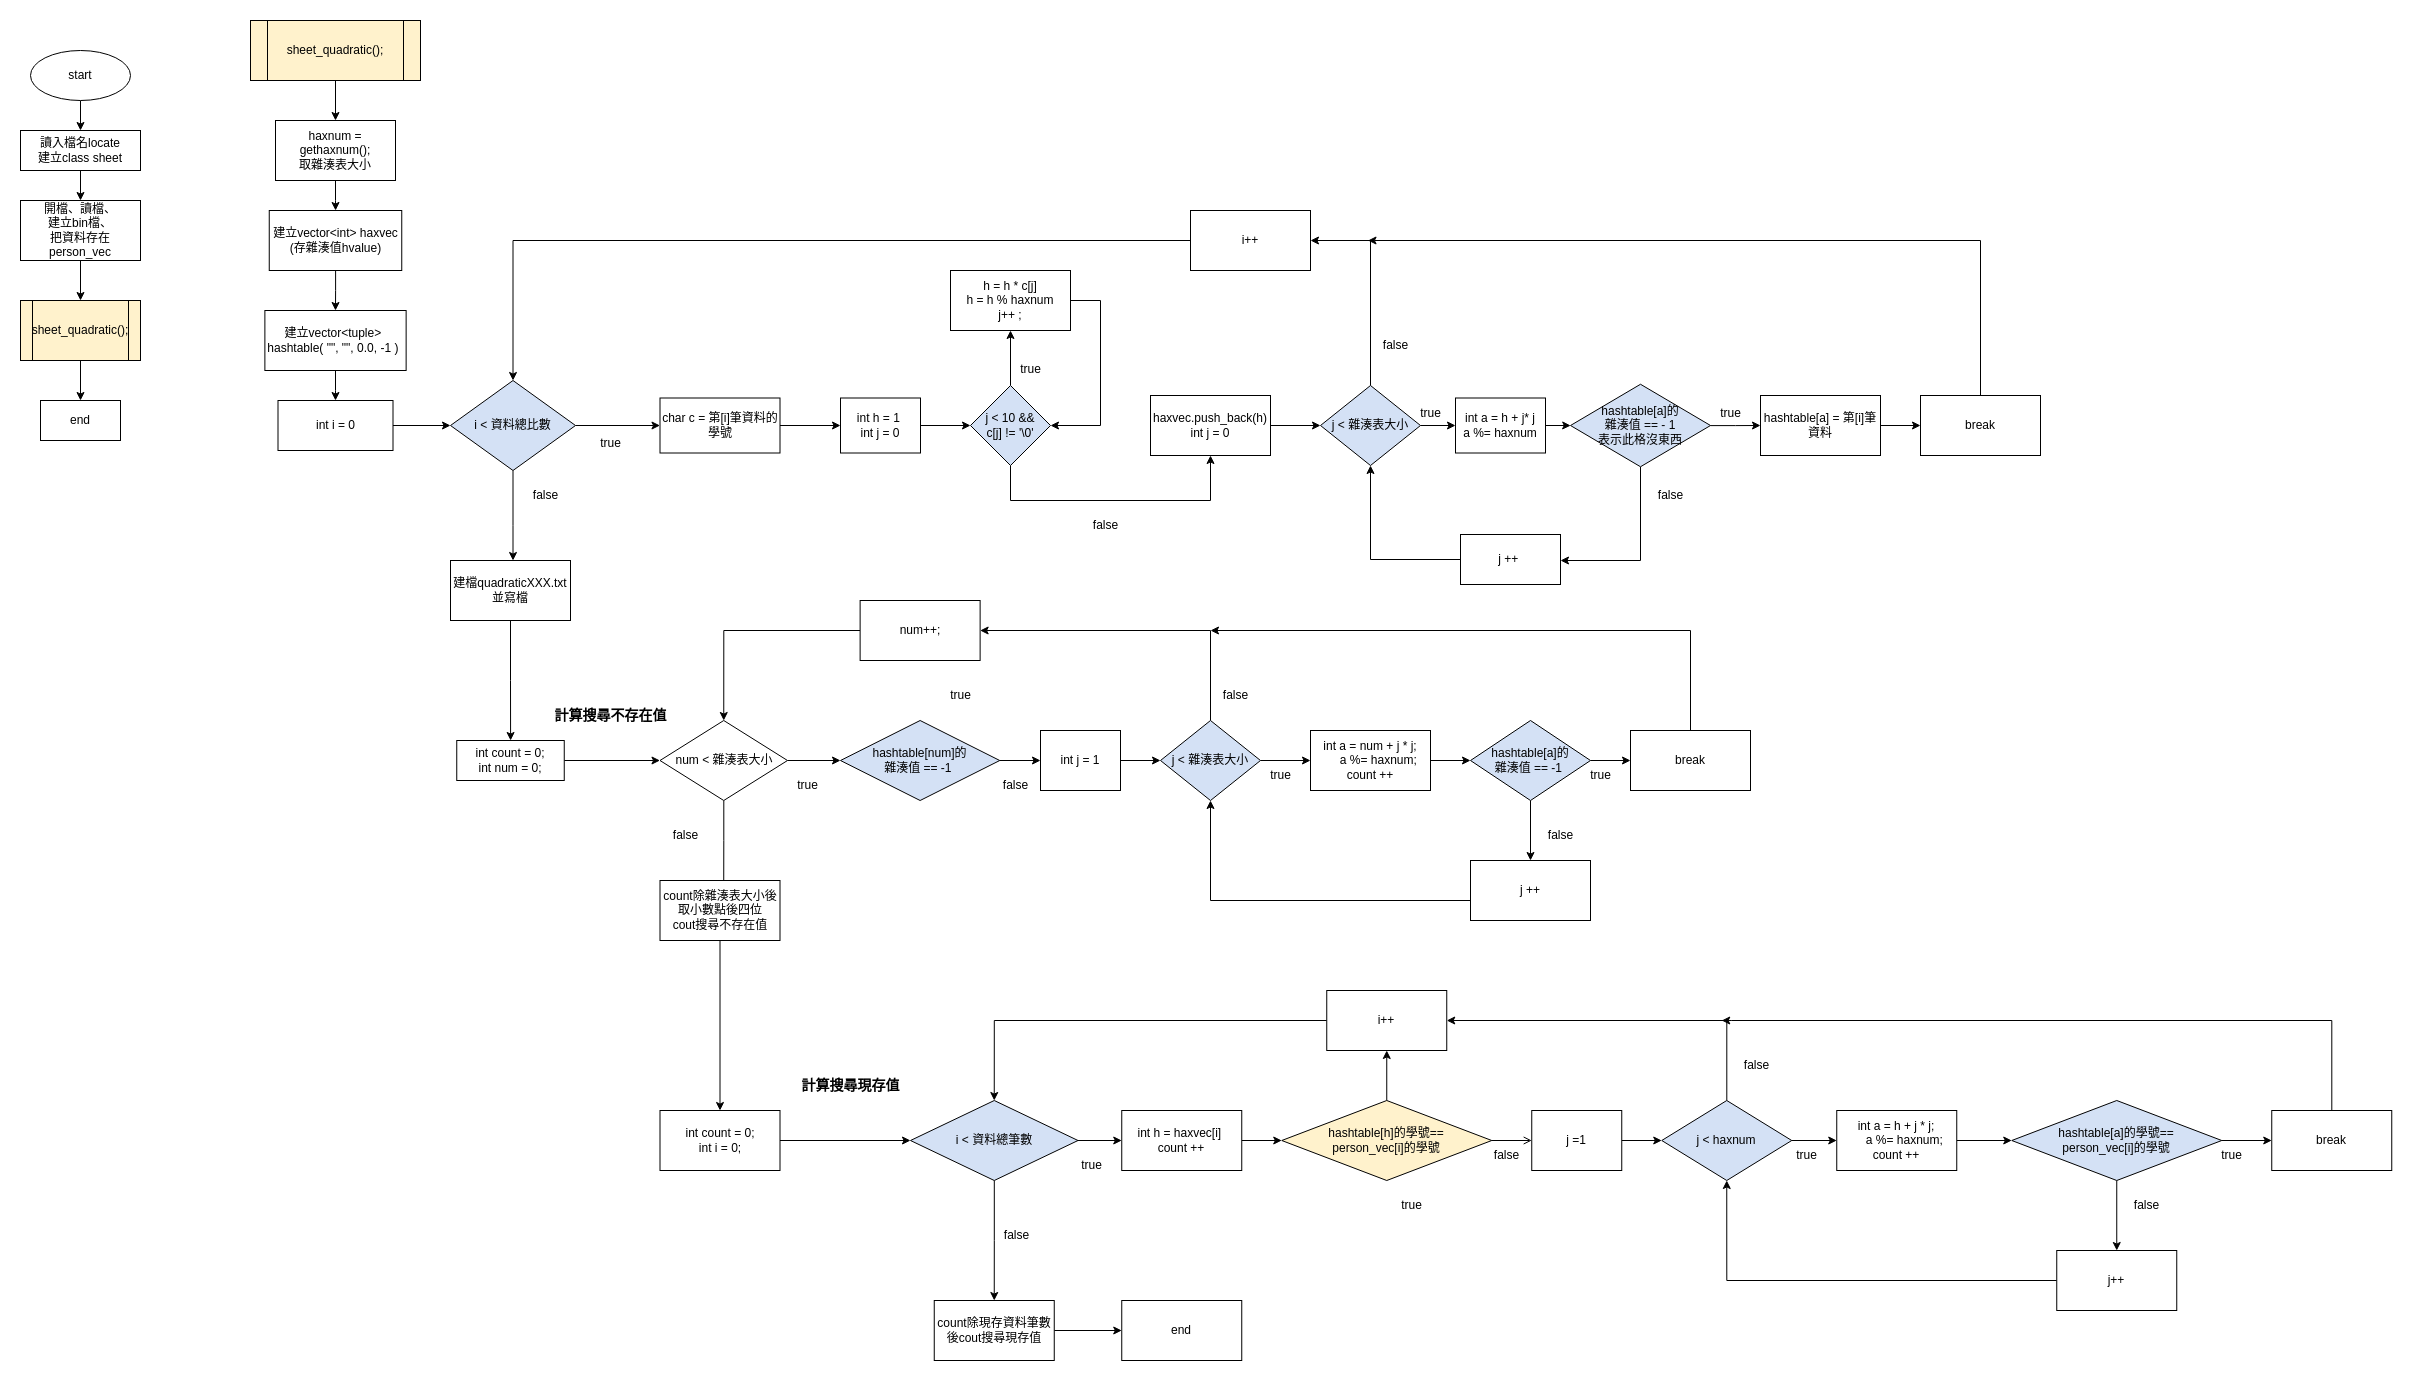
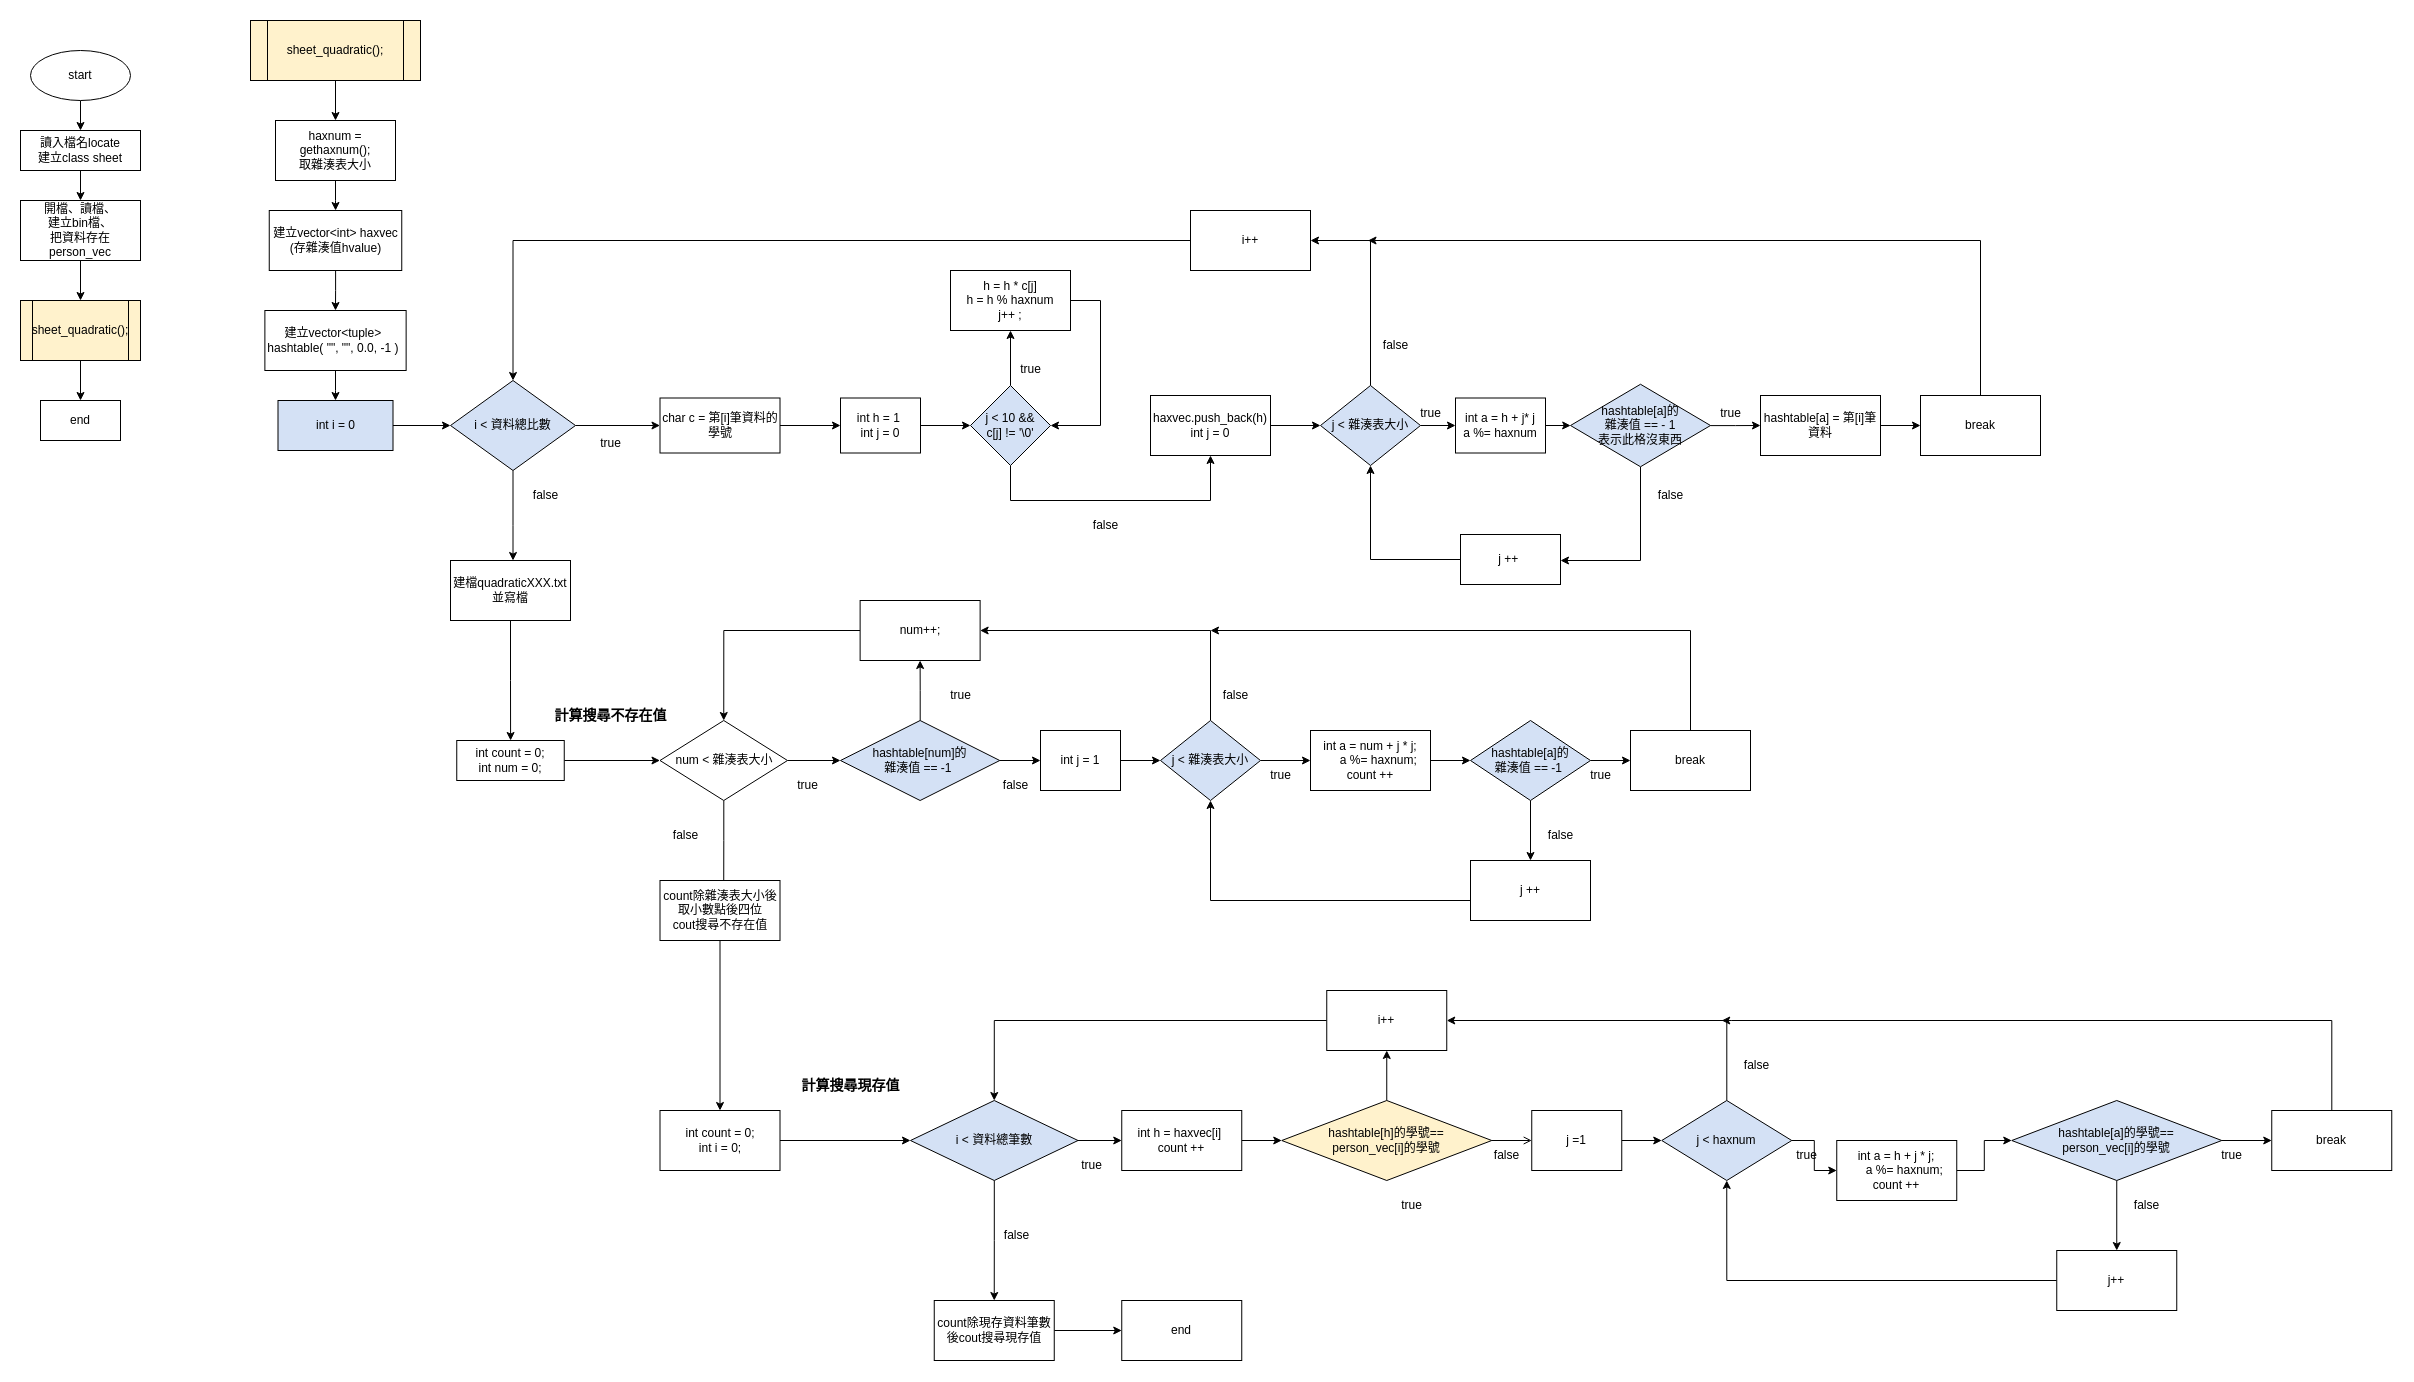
node "int i = 0": fillcolor #ffffff -> #d4e1f5
edge "hashtable[num]的 雜湊值 == -1" -> "num++;": added
node "int a = h + j * j; a %= haxnum; count ++": moved (1897, 1141) -> (1897, 1171)
